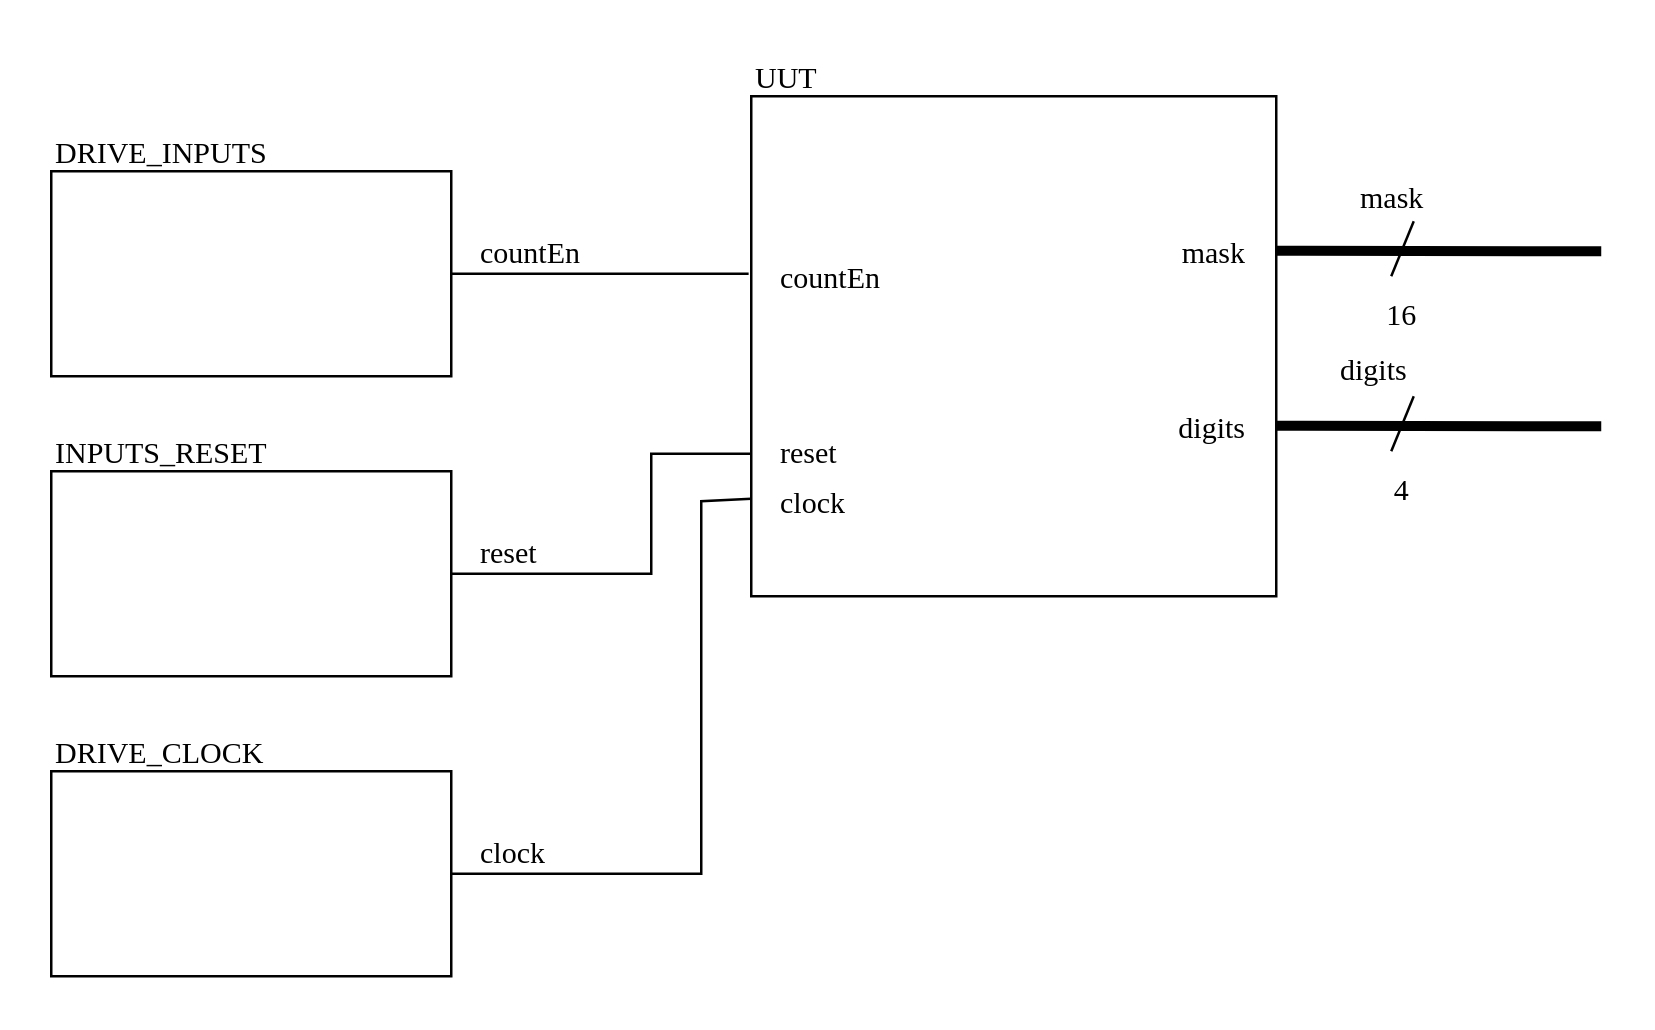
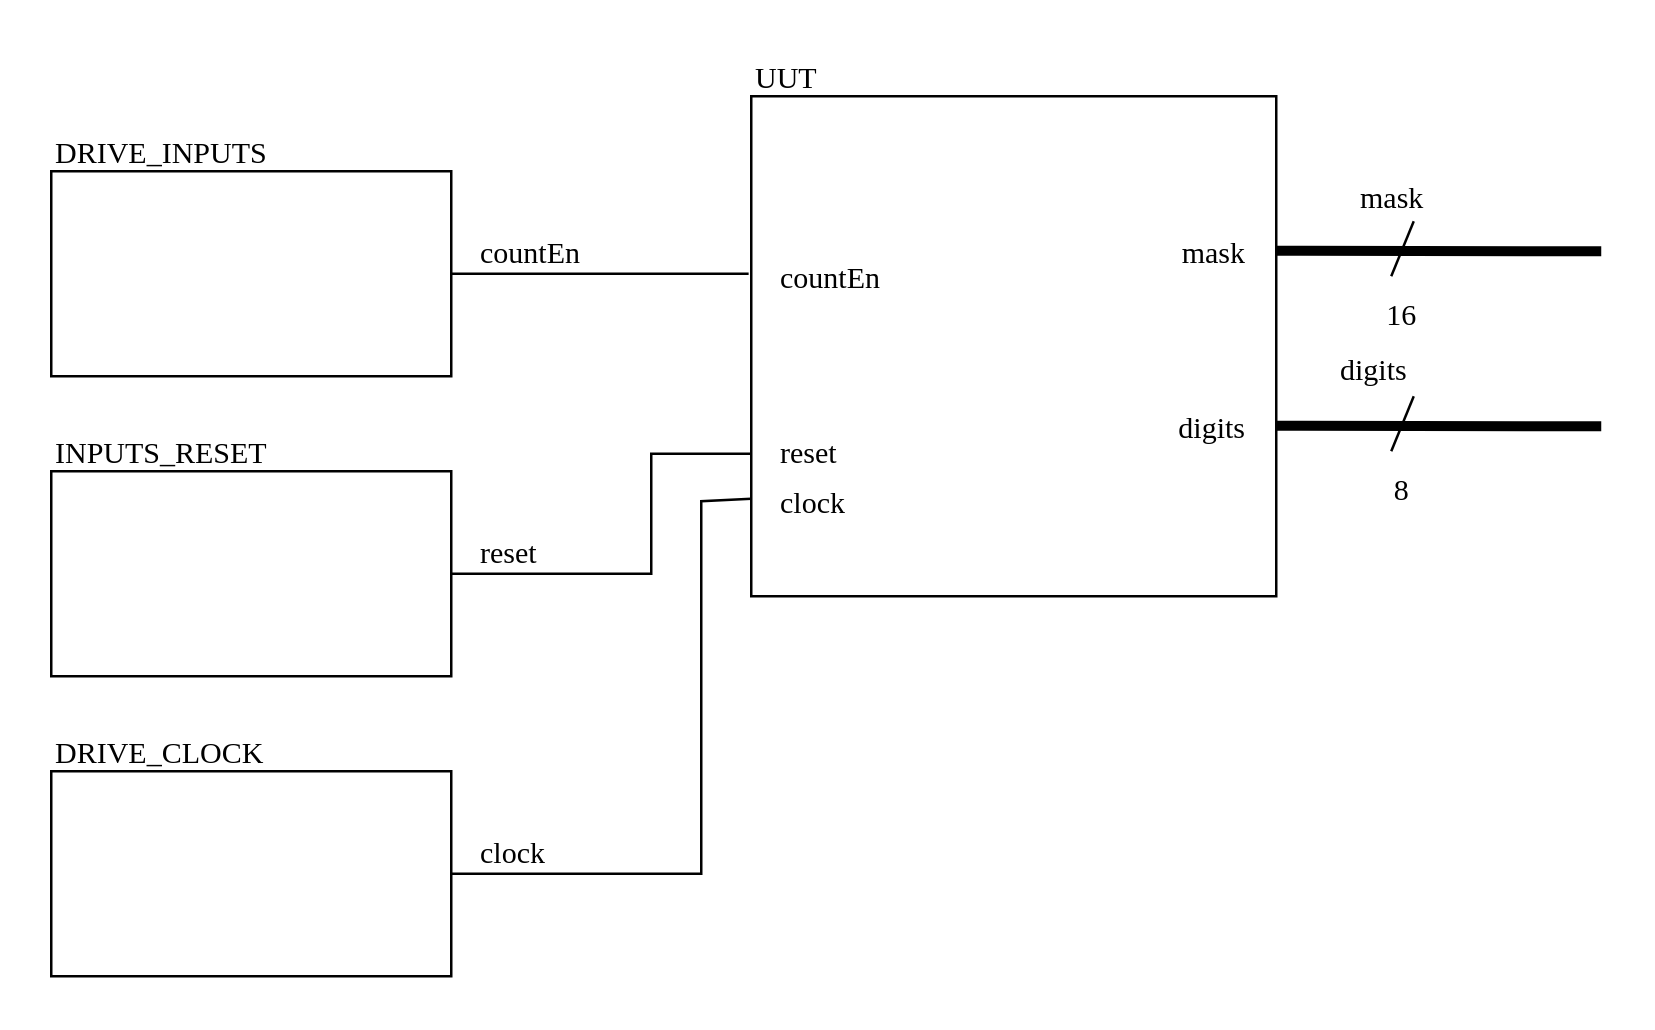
node "4": label "4" -> "8"
